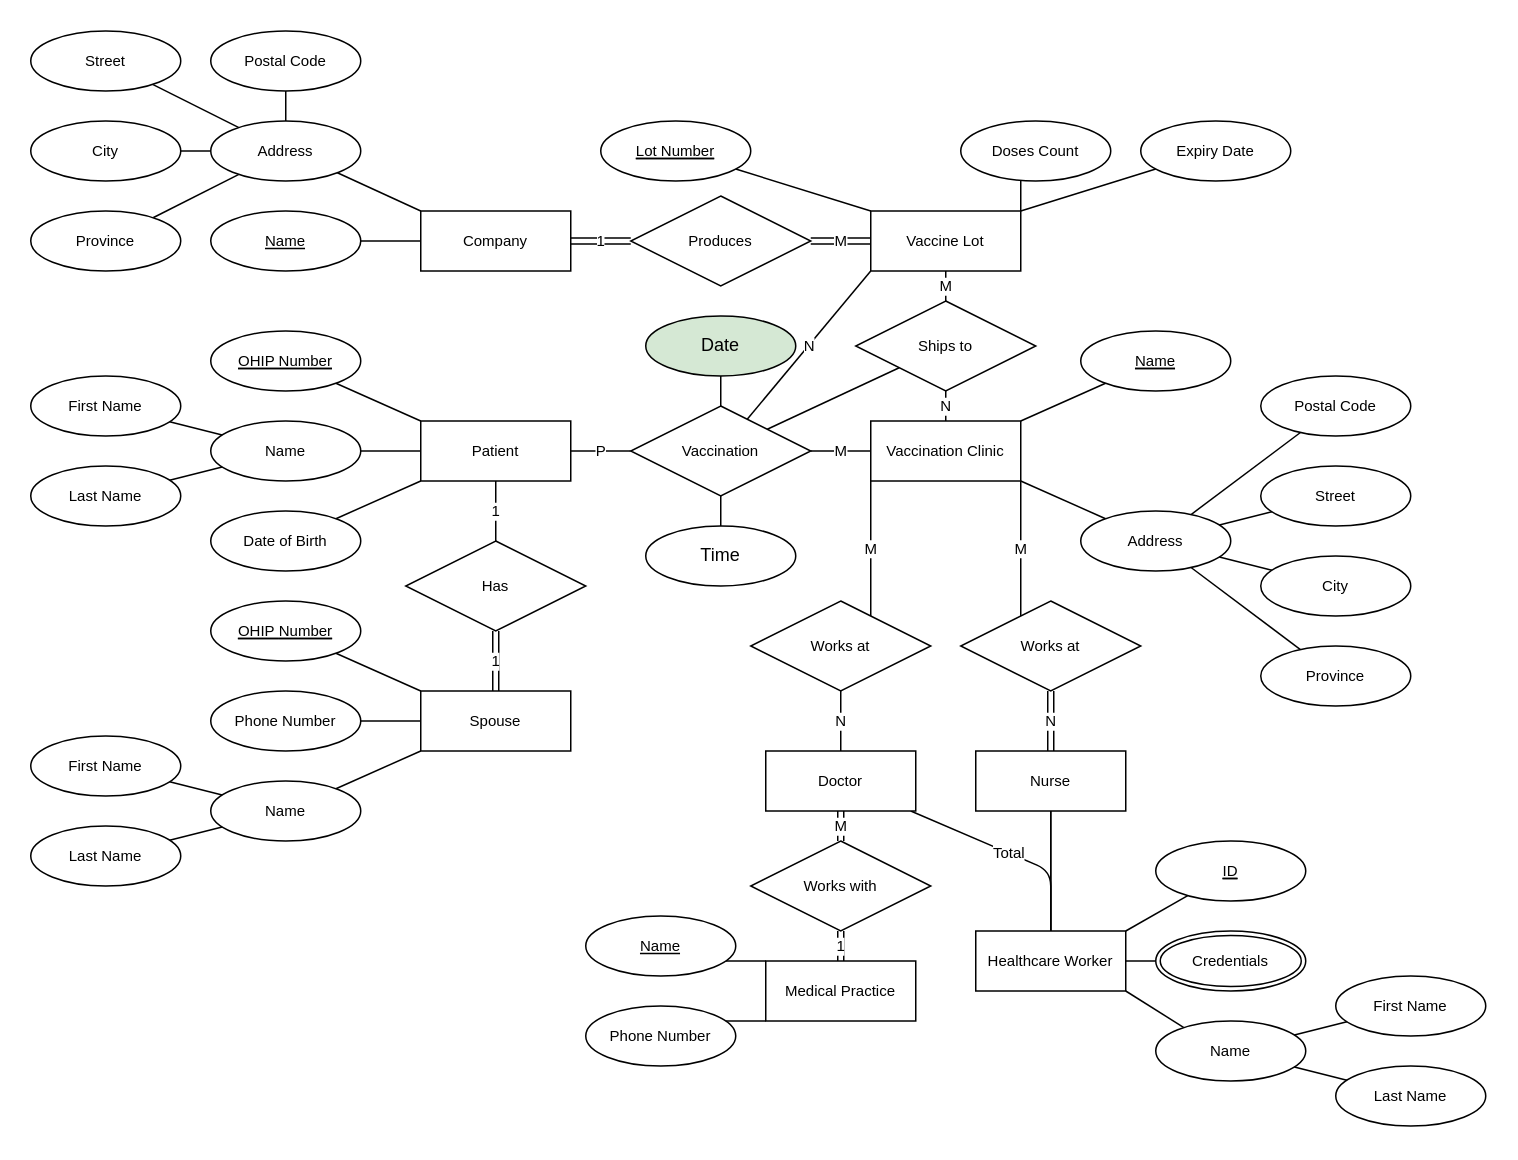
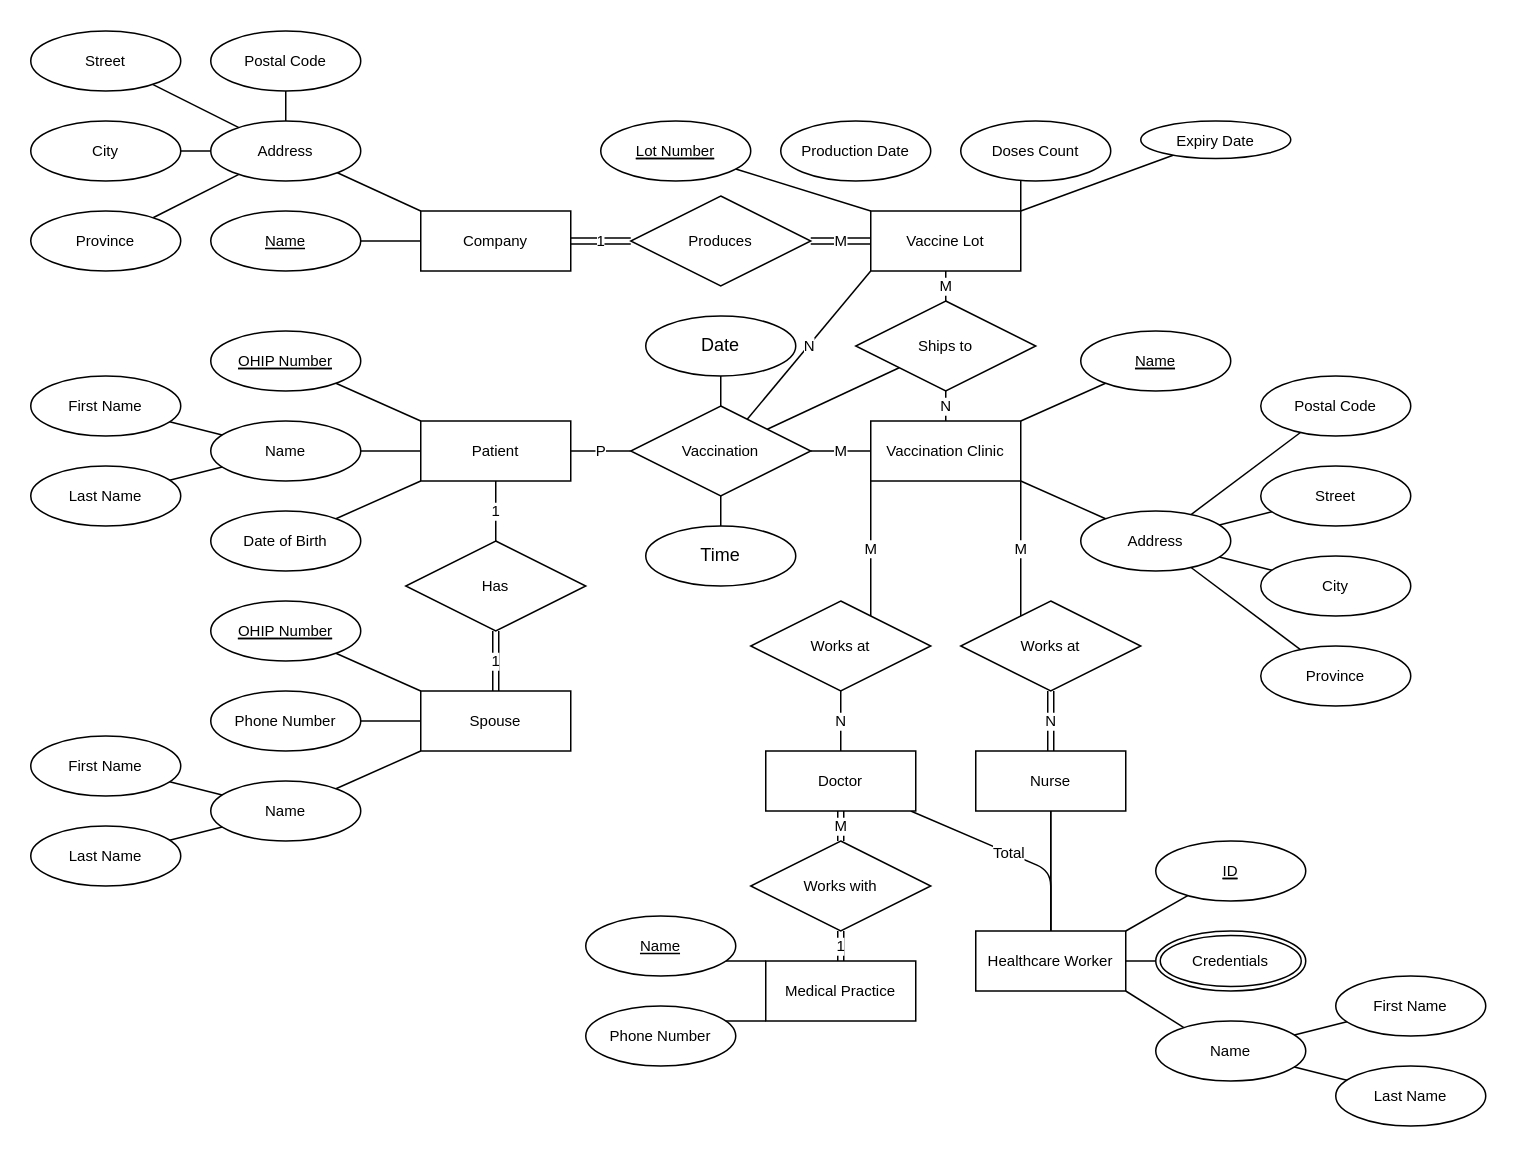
node "Production Date": added
node "Expiry Date": size 150x60 -> 150x38
node "Date": fillcolor #d5e8d4 -> #ffffff
